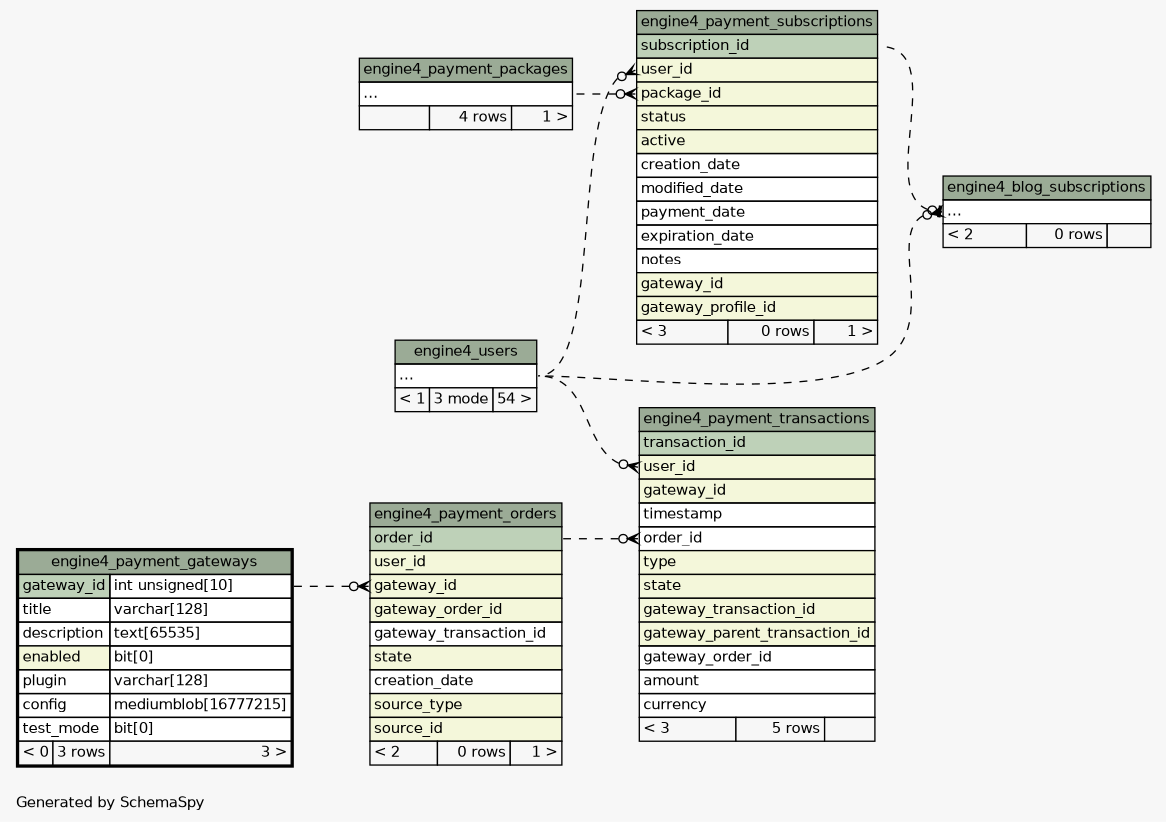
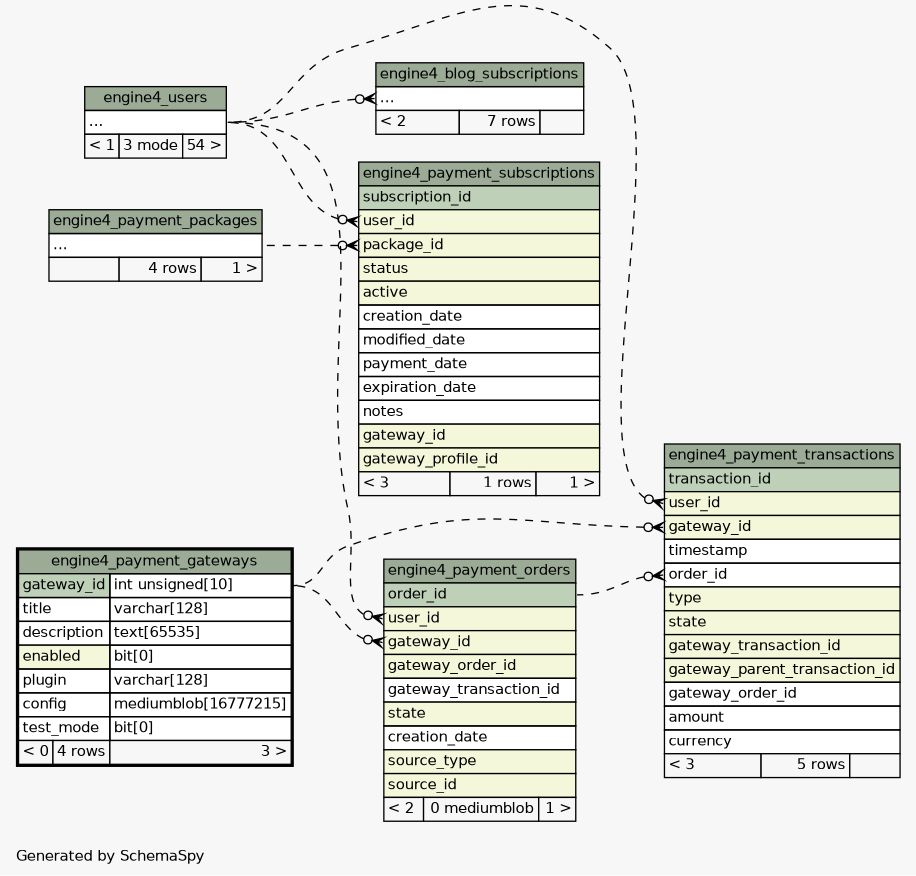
edge "engine4_payment_subscriptions" -> "engine4_blog_subscriptions": removed
node "engine4_blog_subscriptions": text "0 rows" -> "7 rows"
node "engine4_payment_subscriptions": text "0 rows" -> "1 rows"
edge "engine4_users" -> "engine4_payment_orders": added
edge "engine4_payment_gateways" -> "engine4_payment_transactions": added
node "engine4_payment_gateways": text "3 rows" -> "4 rows"
node "engine4_payment_orders": text "0 rows" -> "0 mediumblob"
